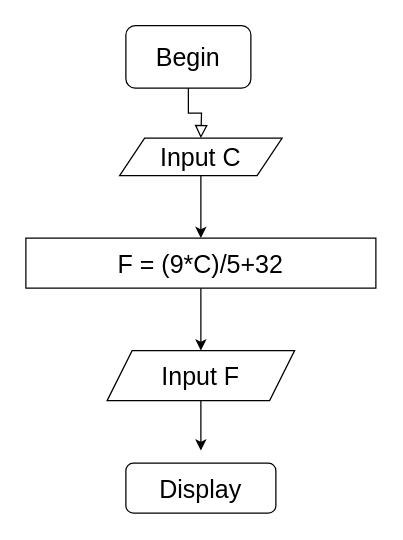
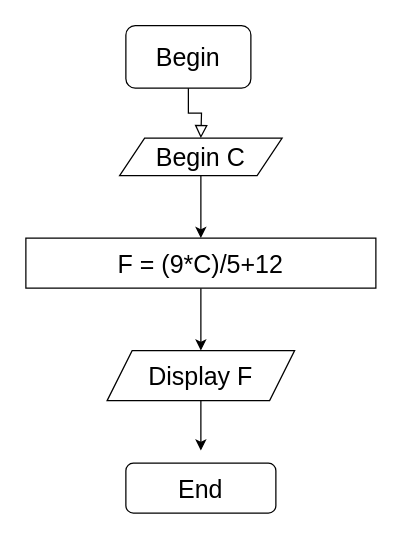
node "Input C": label "Input C" -> "Begin C"
node "F = (9*C)/5+32": label "F = (9*C)/5+32" -> "F = (9*C)/5+12"
node "Input F": label "Input F" -> "Display F"
node "Display": label "Display" -> "End"
